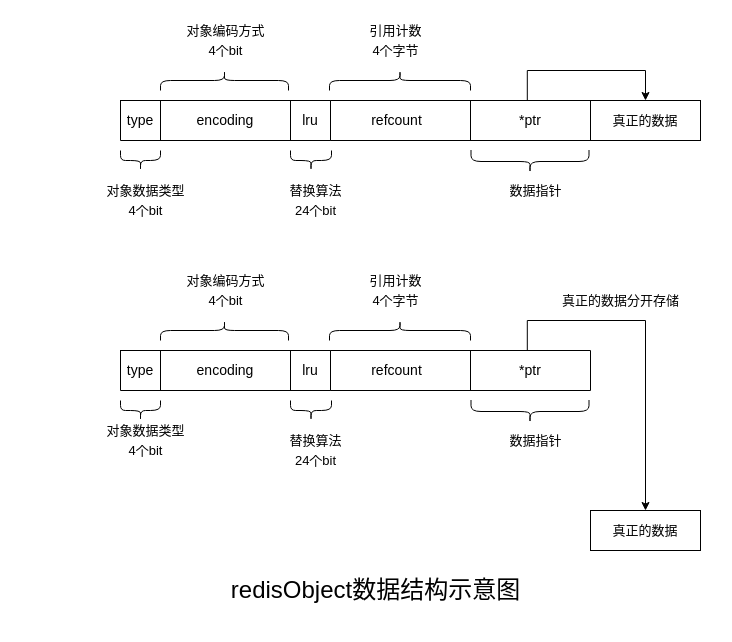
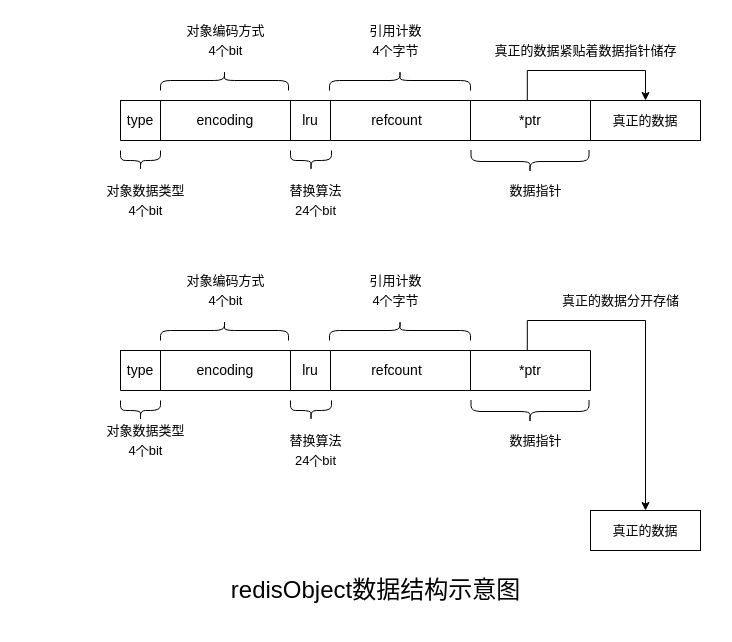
node "真正的数据紧贴着数据指针储存": added
